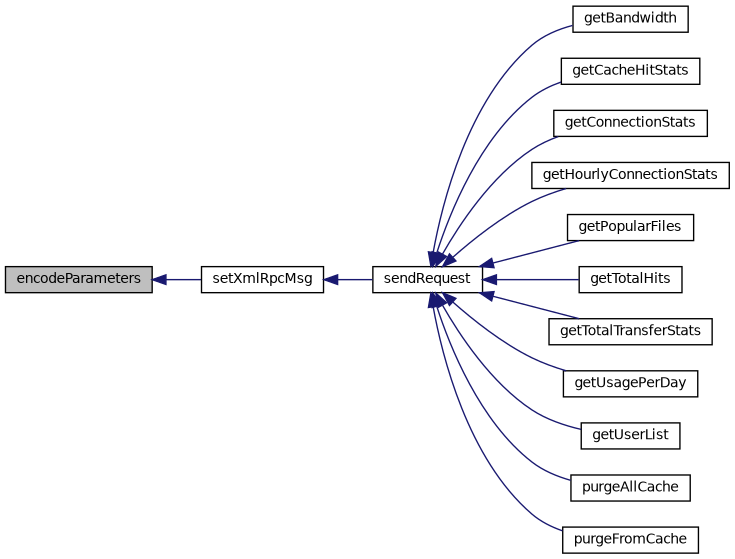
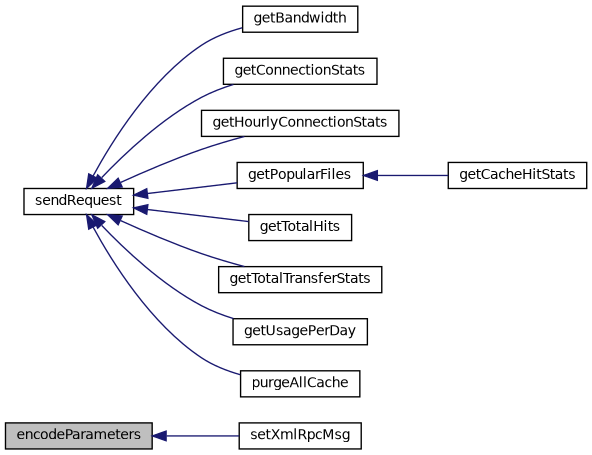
edge "getCacheHitStats" -> "sendRequest": now "getCacheHitStats" -> "getPopularFiles"
edge "sendRequest" -> "setXmlRpcMsg": removed
node "getUserList": removed
node "purgeFromCache": removed
